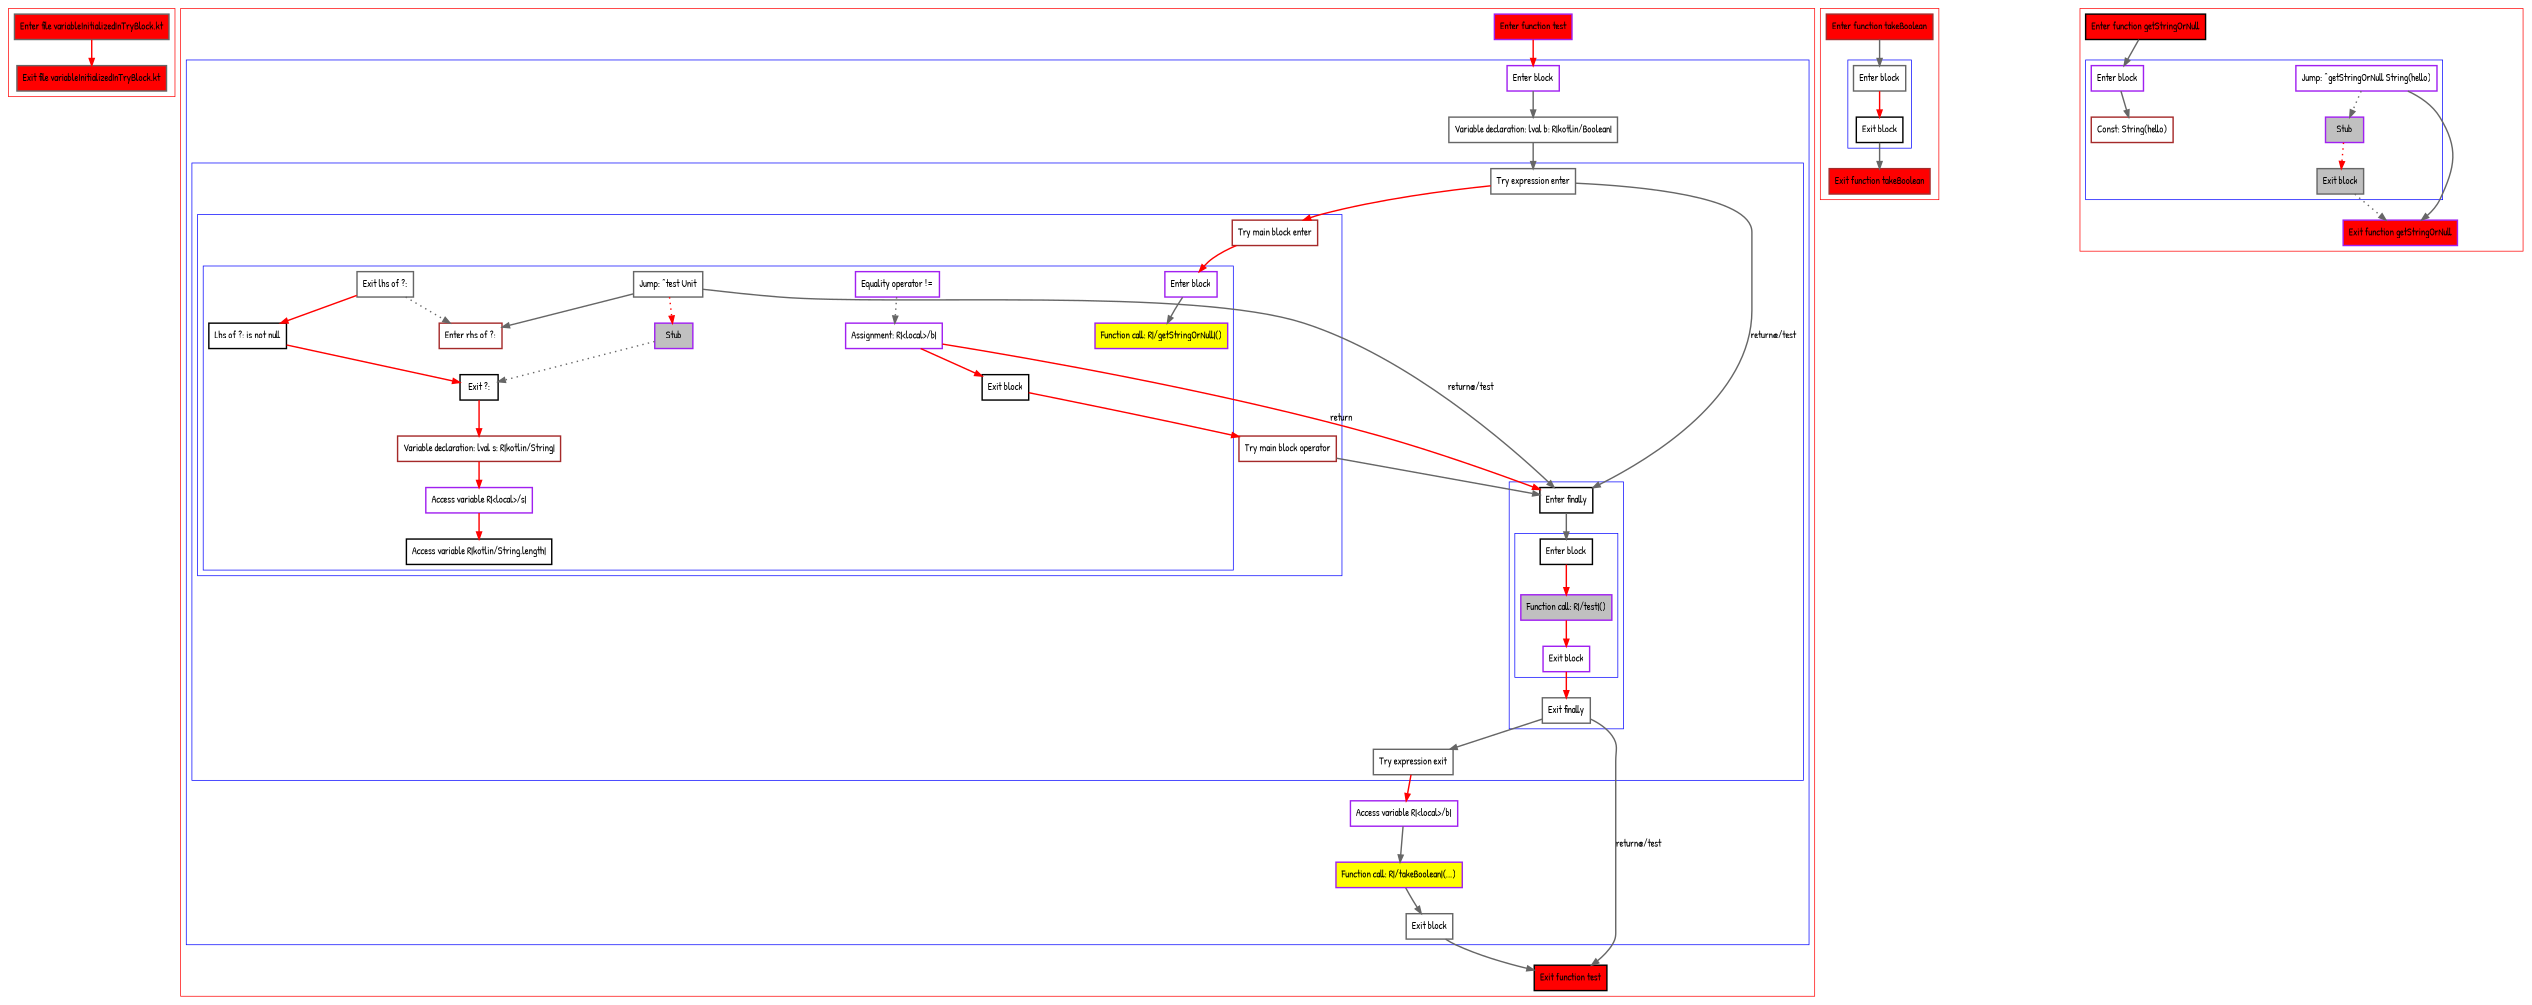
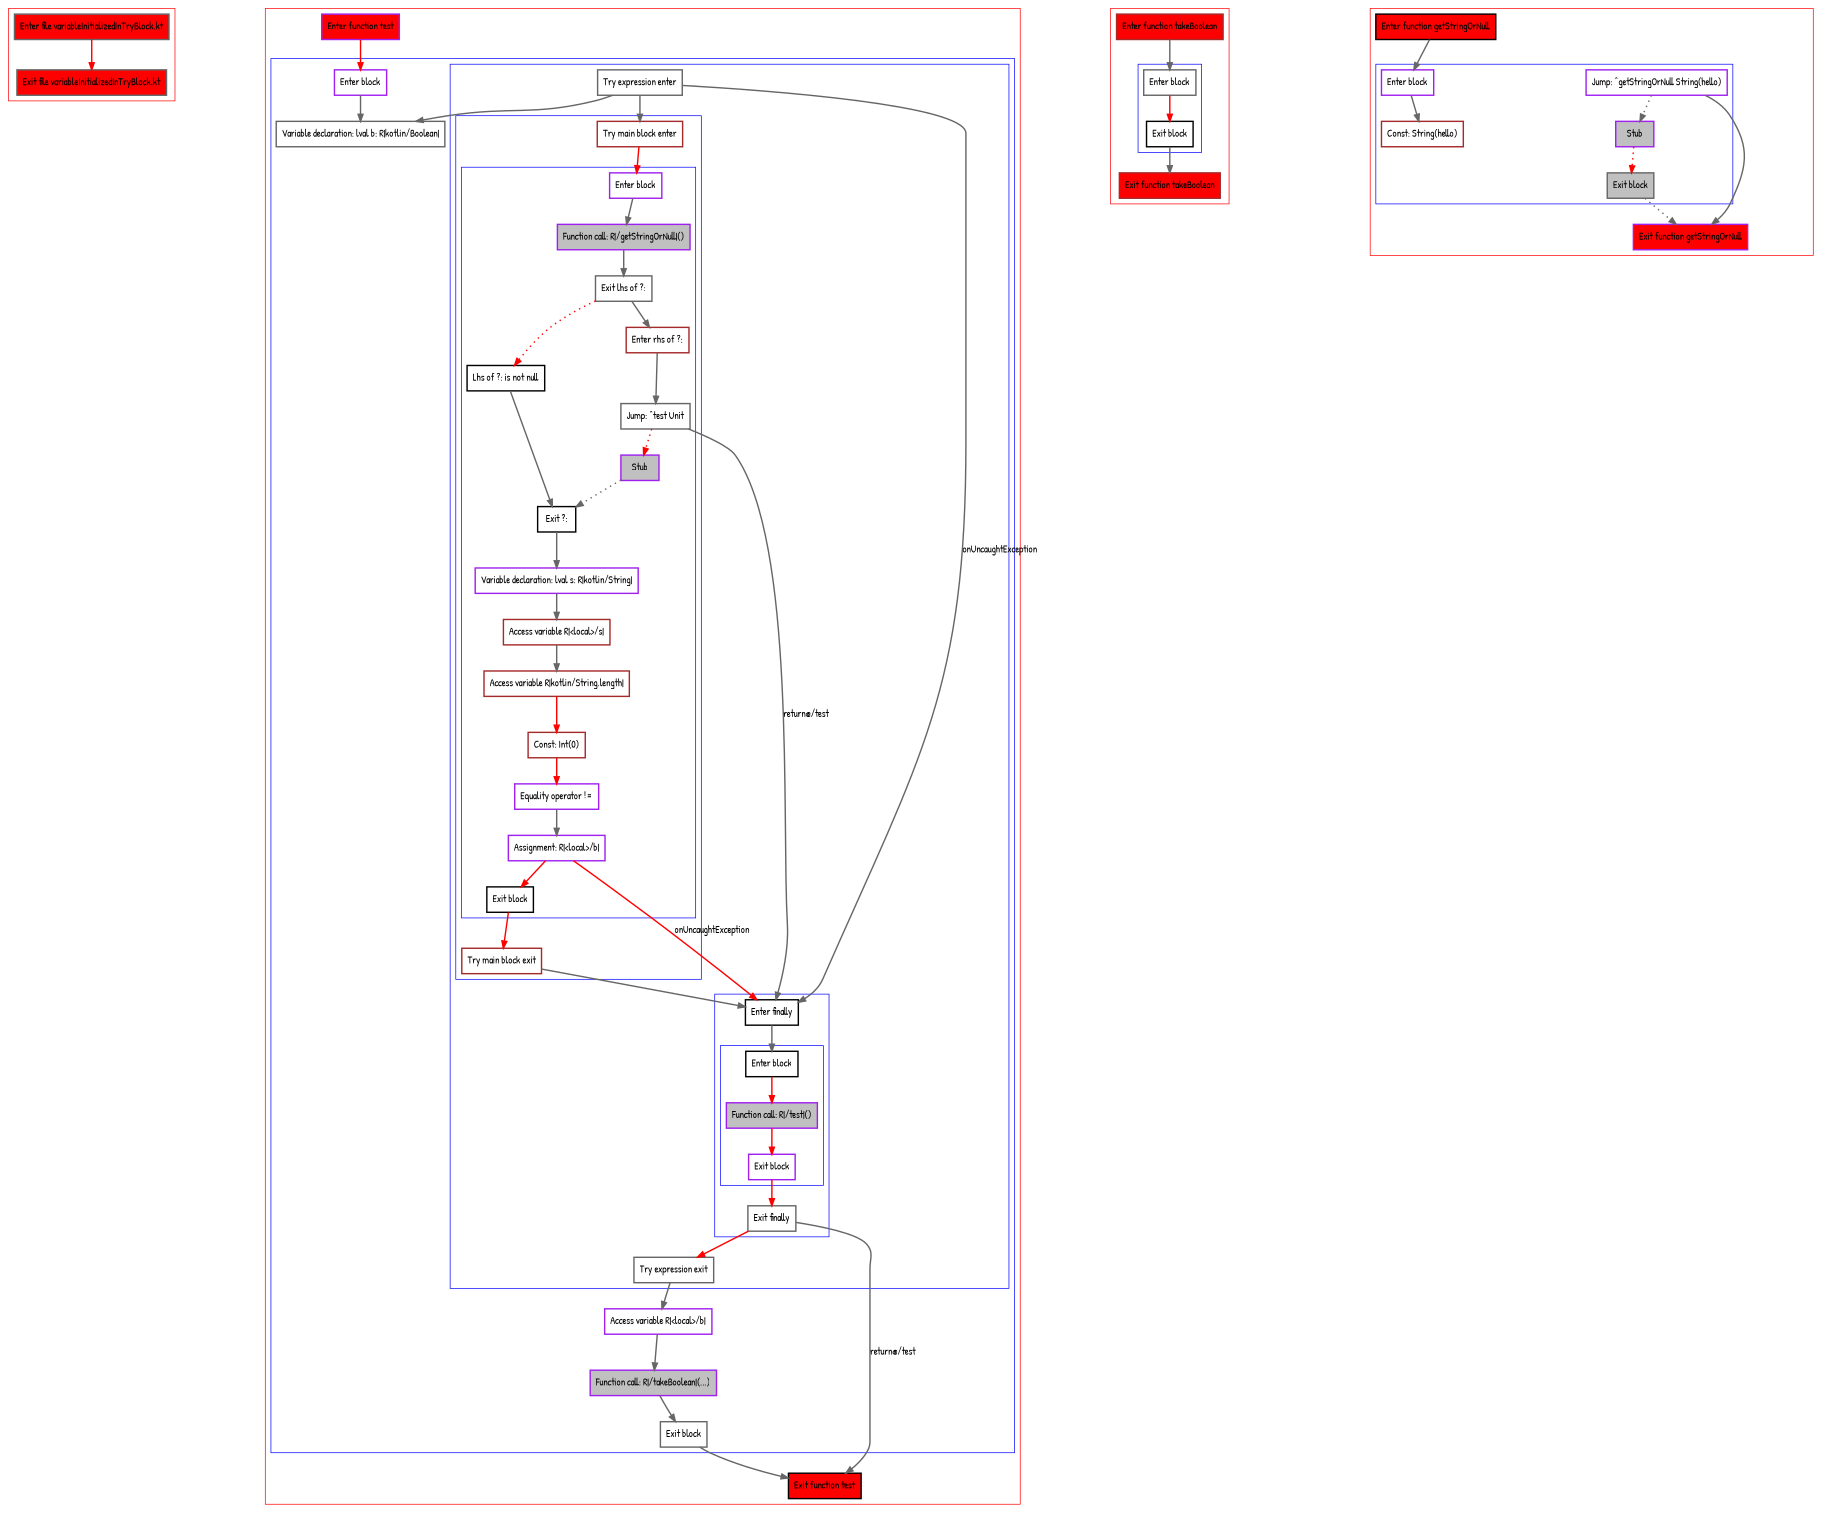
edge "Variable declaration: lval b: R|kotlin/Boolean|" -> "Try expression enter": reversed
edge "Try expression enter" -> "Try main block enter": color red -> gray40
edge "Function call: R|/getStringOrNull|()" -> "Exit lhs of ?:": added
edge "Equality operator !=" -> "Assignment: R|<local>/b|": style dotted -> solid
edge "Exit lhs of ?:" -> "Lhs of ?: is not null": style solid -> dotted
edge "Exit lhs of ?:" -> "Enter rhs of ?:": style dotted -> solid
edge "Jump: ^test Unit" -> "Enter rhs of ?:": reversed
node "Function call: R|/getStringOrNull|()": fillcolor yellow -> gray
edge "Try expression enter" -> "Enter finally": label "return@/test" -> "onUncaughtException"
edge "Lhs of ?: is not null" -> "Exit ?:": color red -> gray40
edge "Exit ?:" -> "Variable declaration: lval s: R|kotlin/String|": color red -> gray40
edge "Assignment: R|<local>/b|" -> "Enter finally": label "return" -> "onUncaughtException"
node "Variable declaration: lval s: R|kotlin/String|": color brown -> purple
node "Try main block operator": label "Try main block operator" -> "Try main block exit"
edge "Variable declaration: lval s: R|kotlin/String|" -> "Access variable R|<local>/s|": color red -> gray40
node "Access variable R|<local>/s|": color purple -> brown
edge "Access variable R|<local>/s|" -> "Access variable R|kotlin/String.length|": color red -> gray40
node "Access variable R|kotlin/String.length|": color black -> brown
edge "Exit finally" -> "Try expression exit": color gray40 -> red
node "Const: Int(0)": added
edge "Try expression exit" -> "Access variable R|<local>/b|": color red -> gray40
node "Function call: R|/takeBoolean|(...)": fillcolor yellow -> gray
